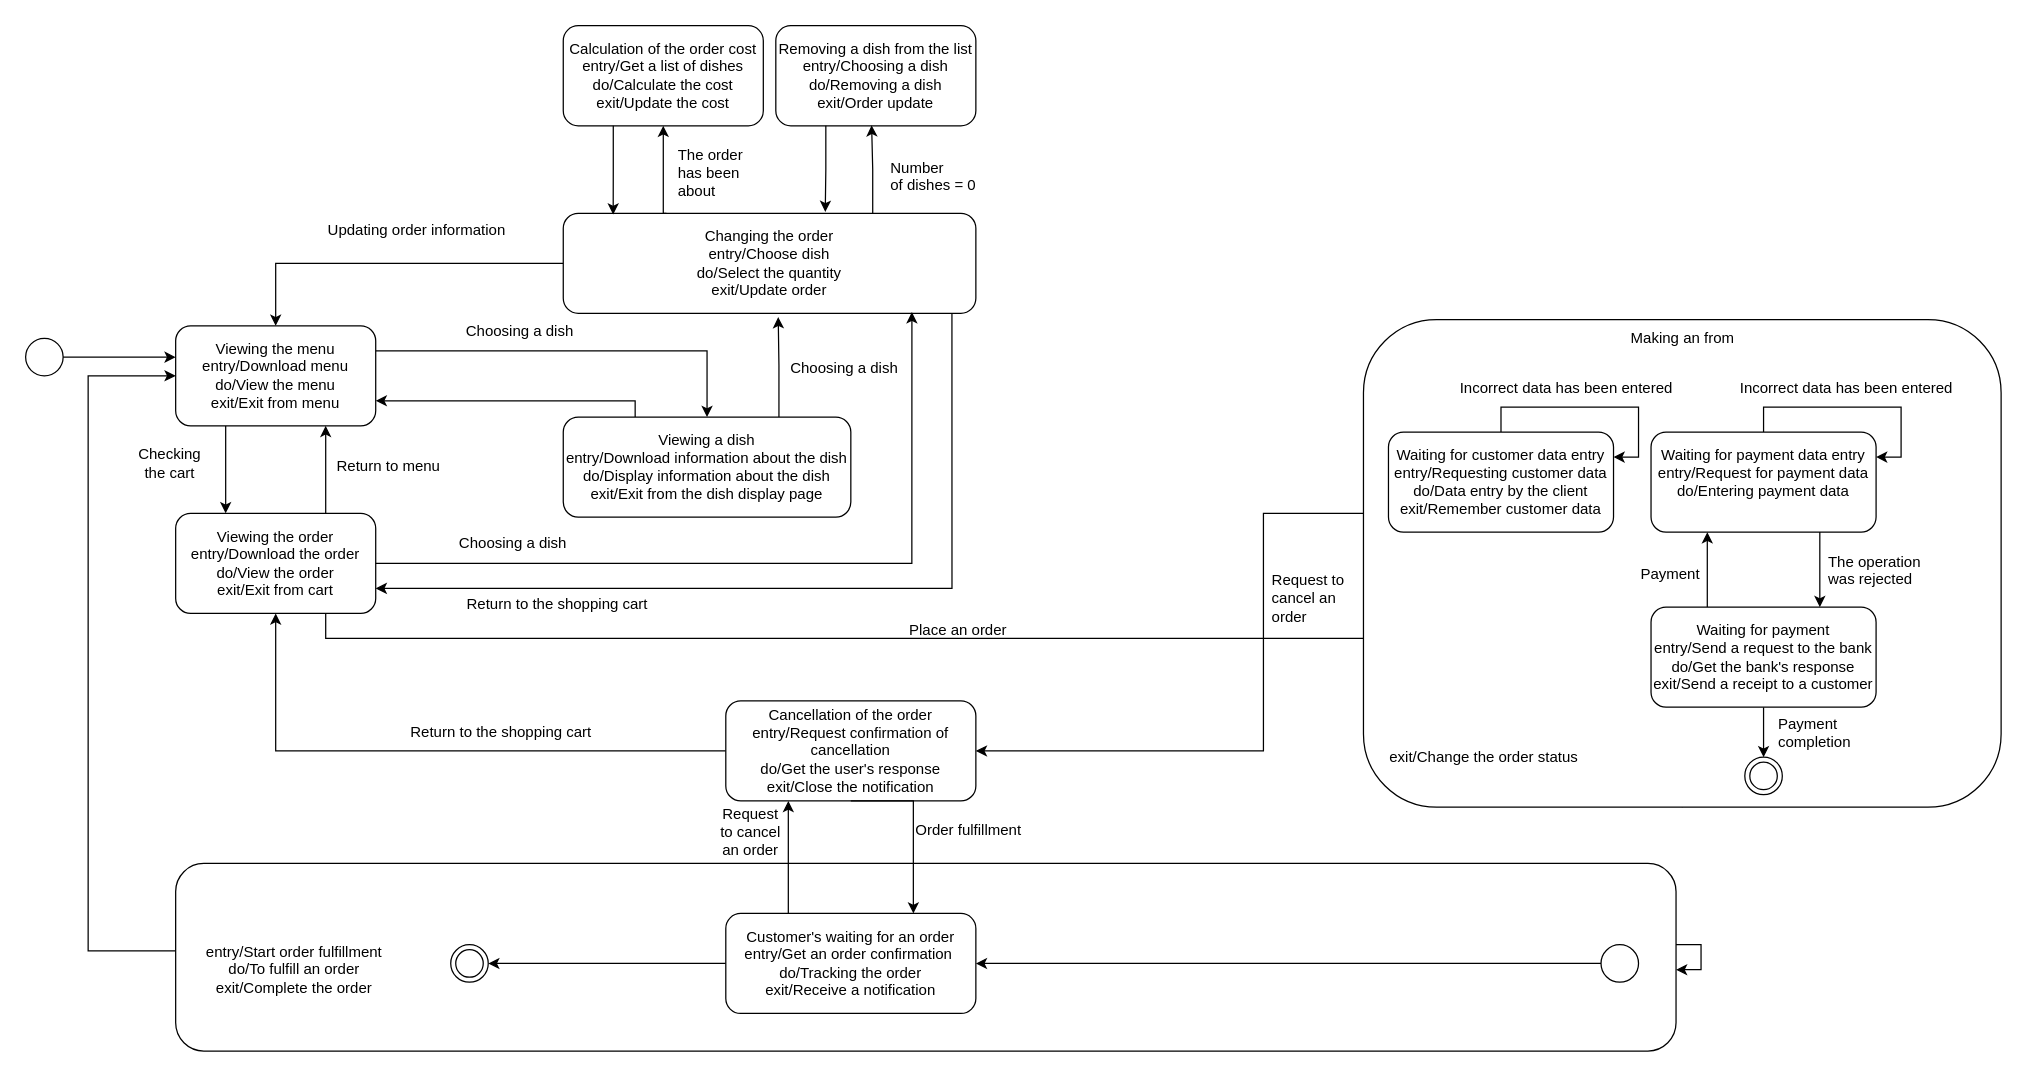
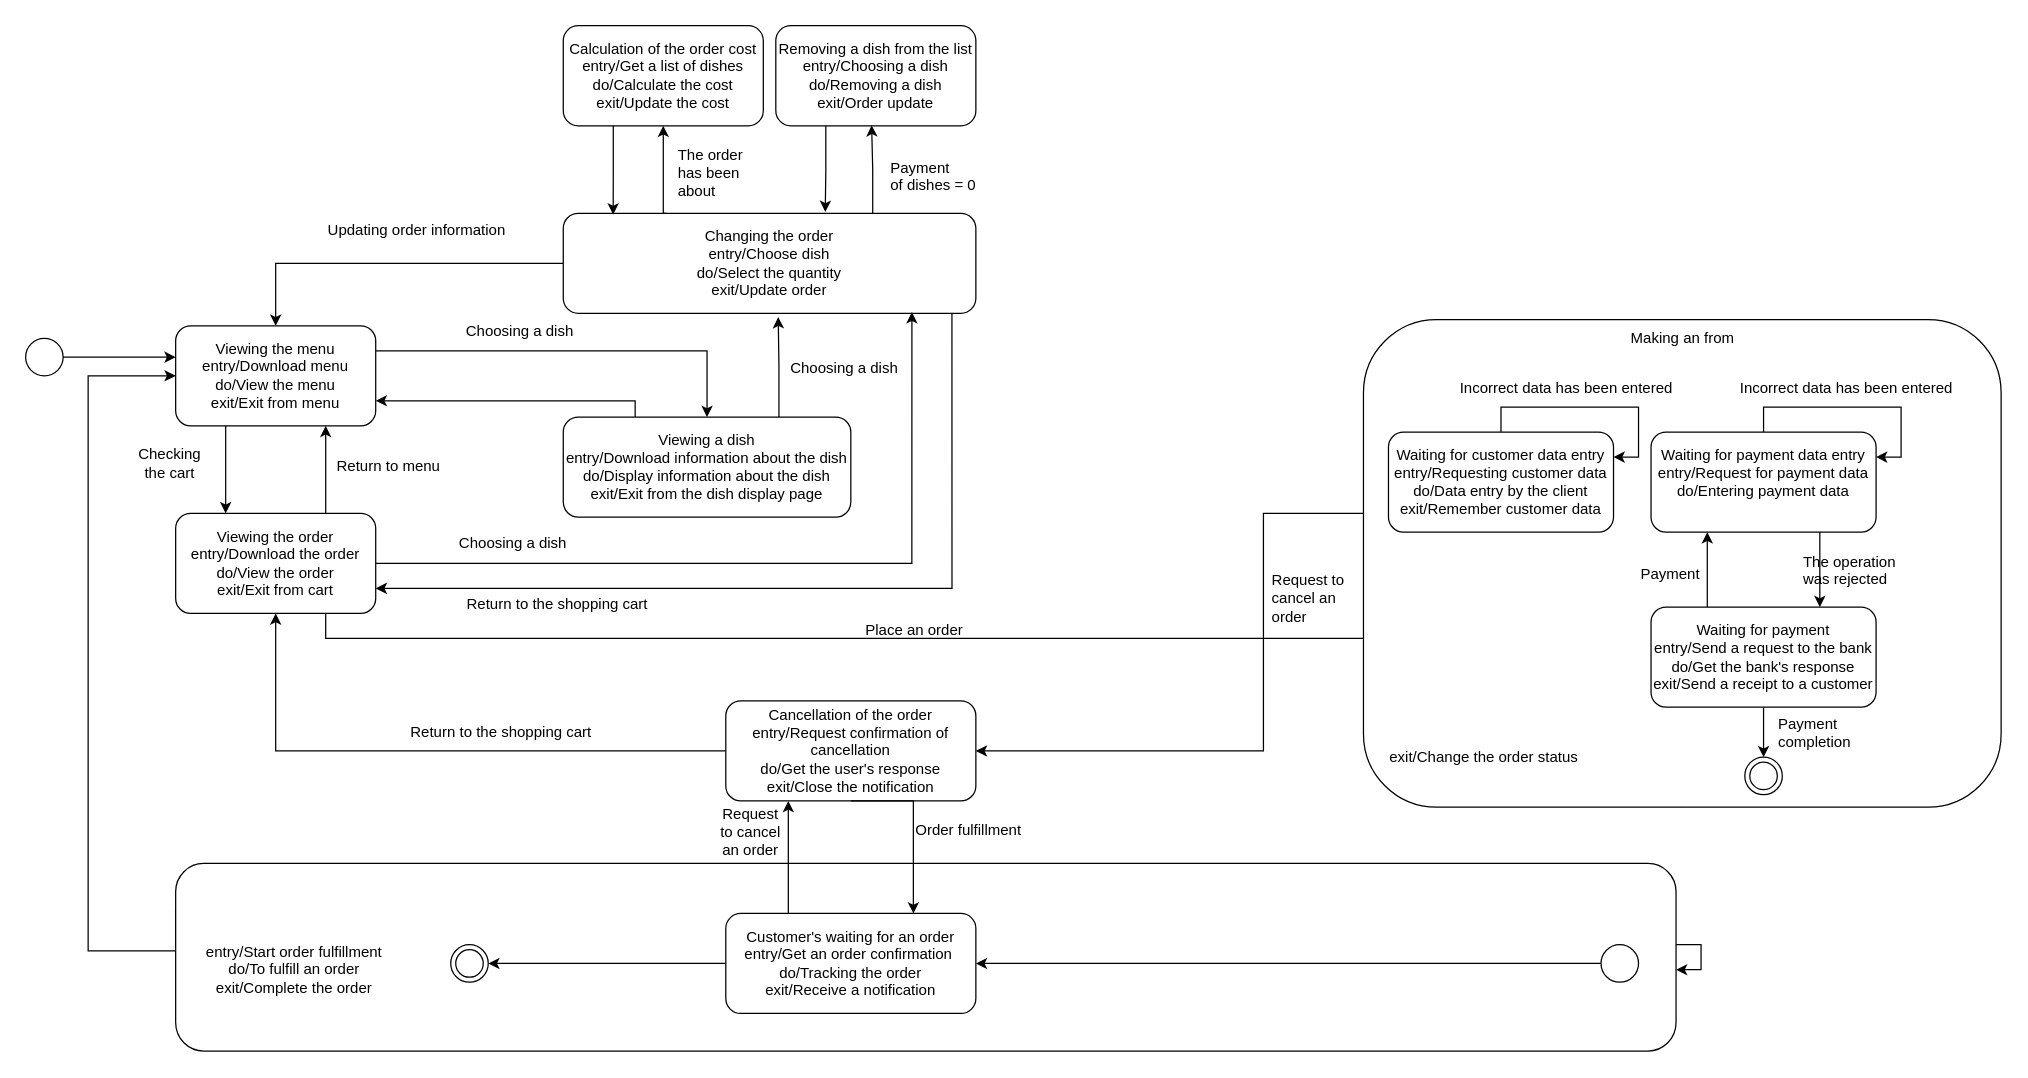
node "Number of dishes = 0": label "Number of dishes = 0" -> "Payment of dishes = 0"
node "The operation was rejected": moved (1876, 569) -> (1851, 569)
node "Place an order": moved (976, 638) -> (932, 638)
